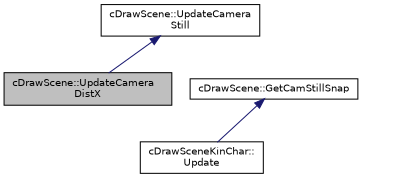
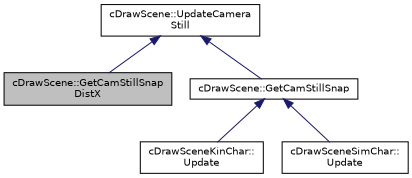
edge "cDrawScene::GetCamStillSnap" -> "cDrawScene::UpdateCamera Still": added
node "cDrawScene::UpdateCamera DistX": label "cDrawScene::UpdateCamera DistX" -> "cDrawScene::GetCamStillSnap DistX"
node "cDrawSceneSimChar:: Update": added
